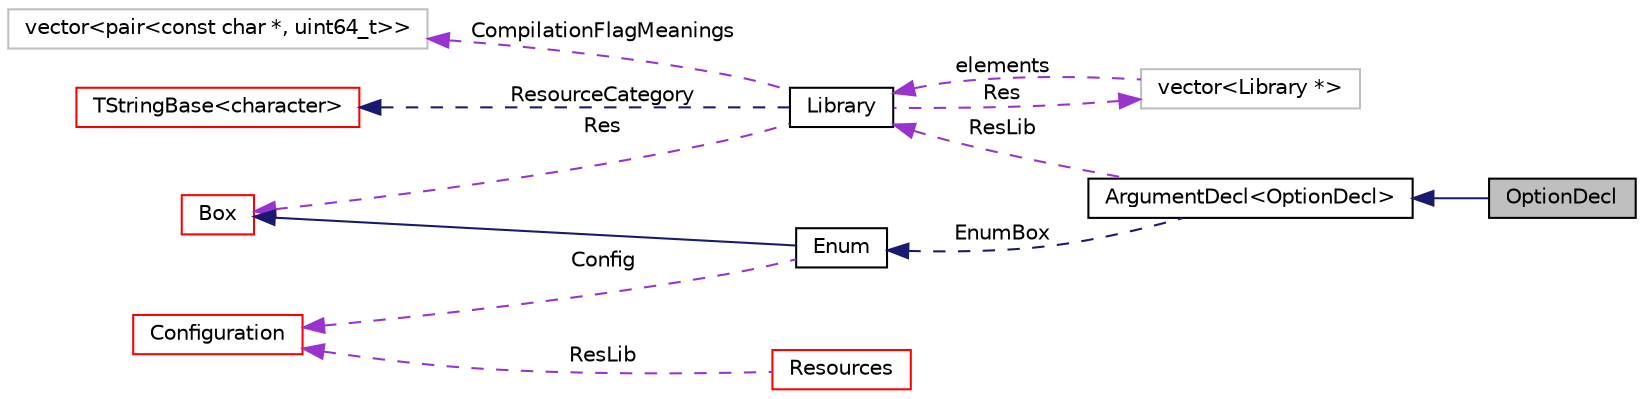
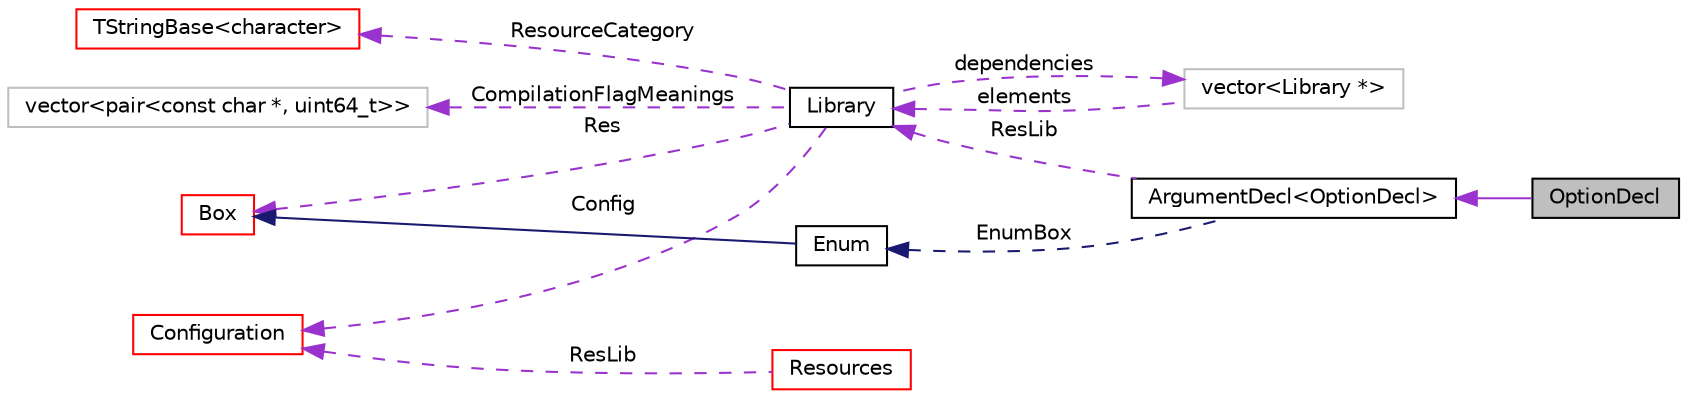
edge "Library" -> "vector<Library *>": label " Res" -> " dependencies"
edge "Library" -> "TStringBase<character>": color midnightblue -> darkorchid3
edge "OptionDecl" -> "ArgumentDecl<OptionDecl>": color midnightblue -> darkorchid3
edge "Enum" -> "Configuration": now "Library" -> "Configuration"
